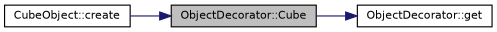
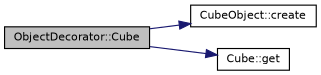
edge "CubeObject::create" -> "ObjectDecorator::Cube": reversed
node "ObjectDecorator::get": label "ObjectDecorator::get" -> "Cube::get"
